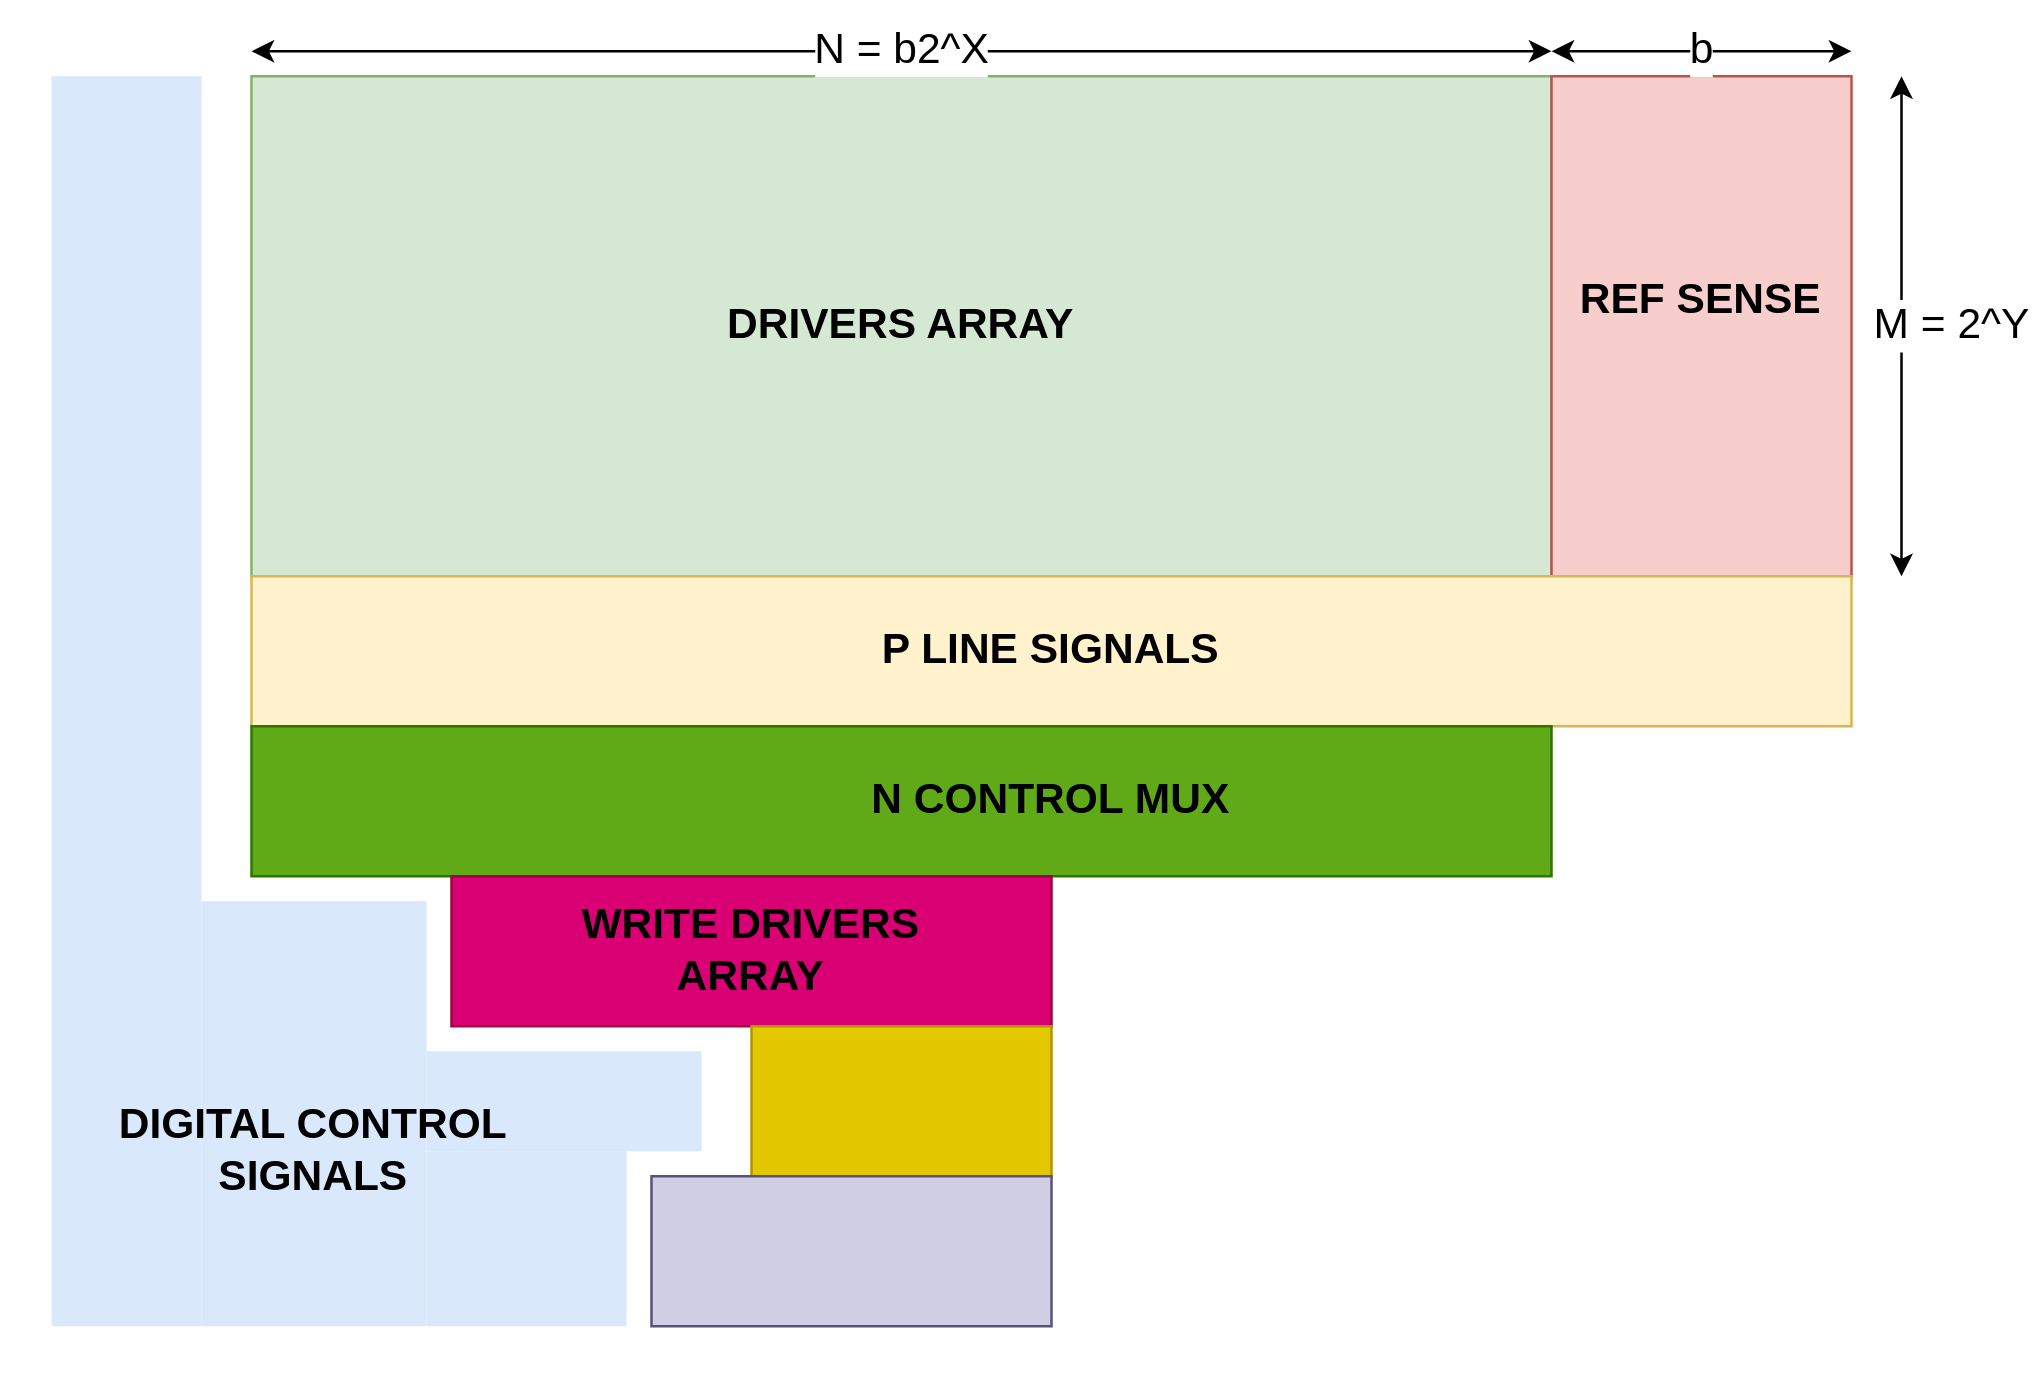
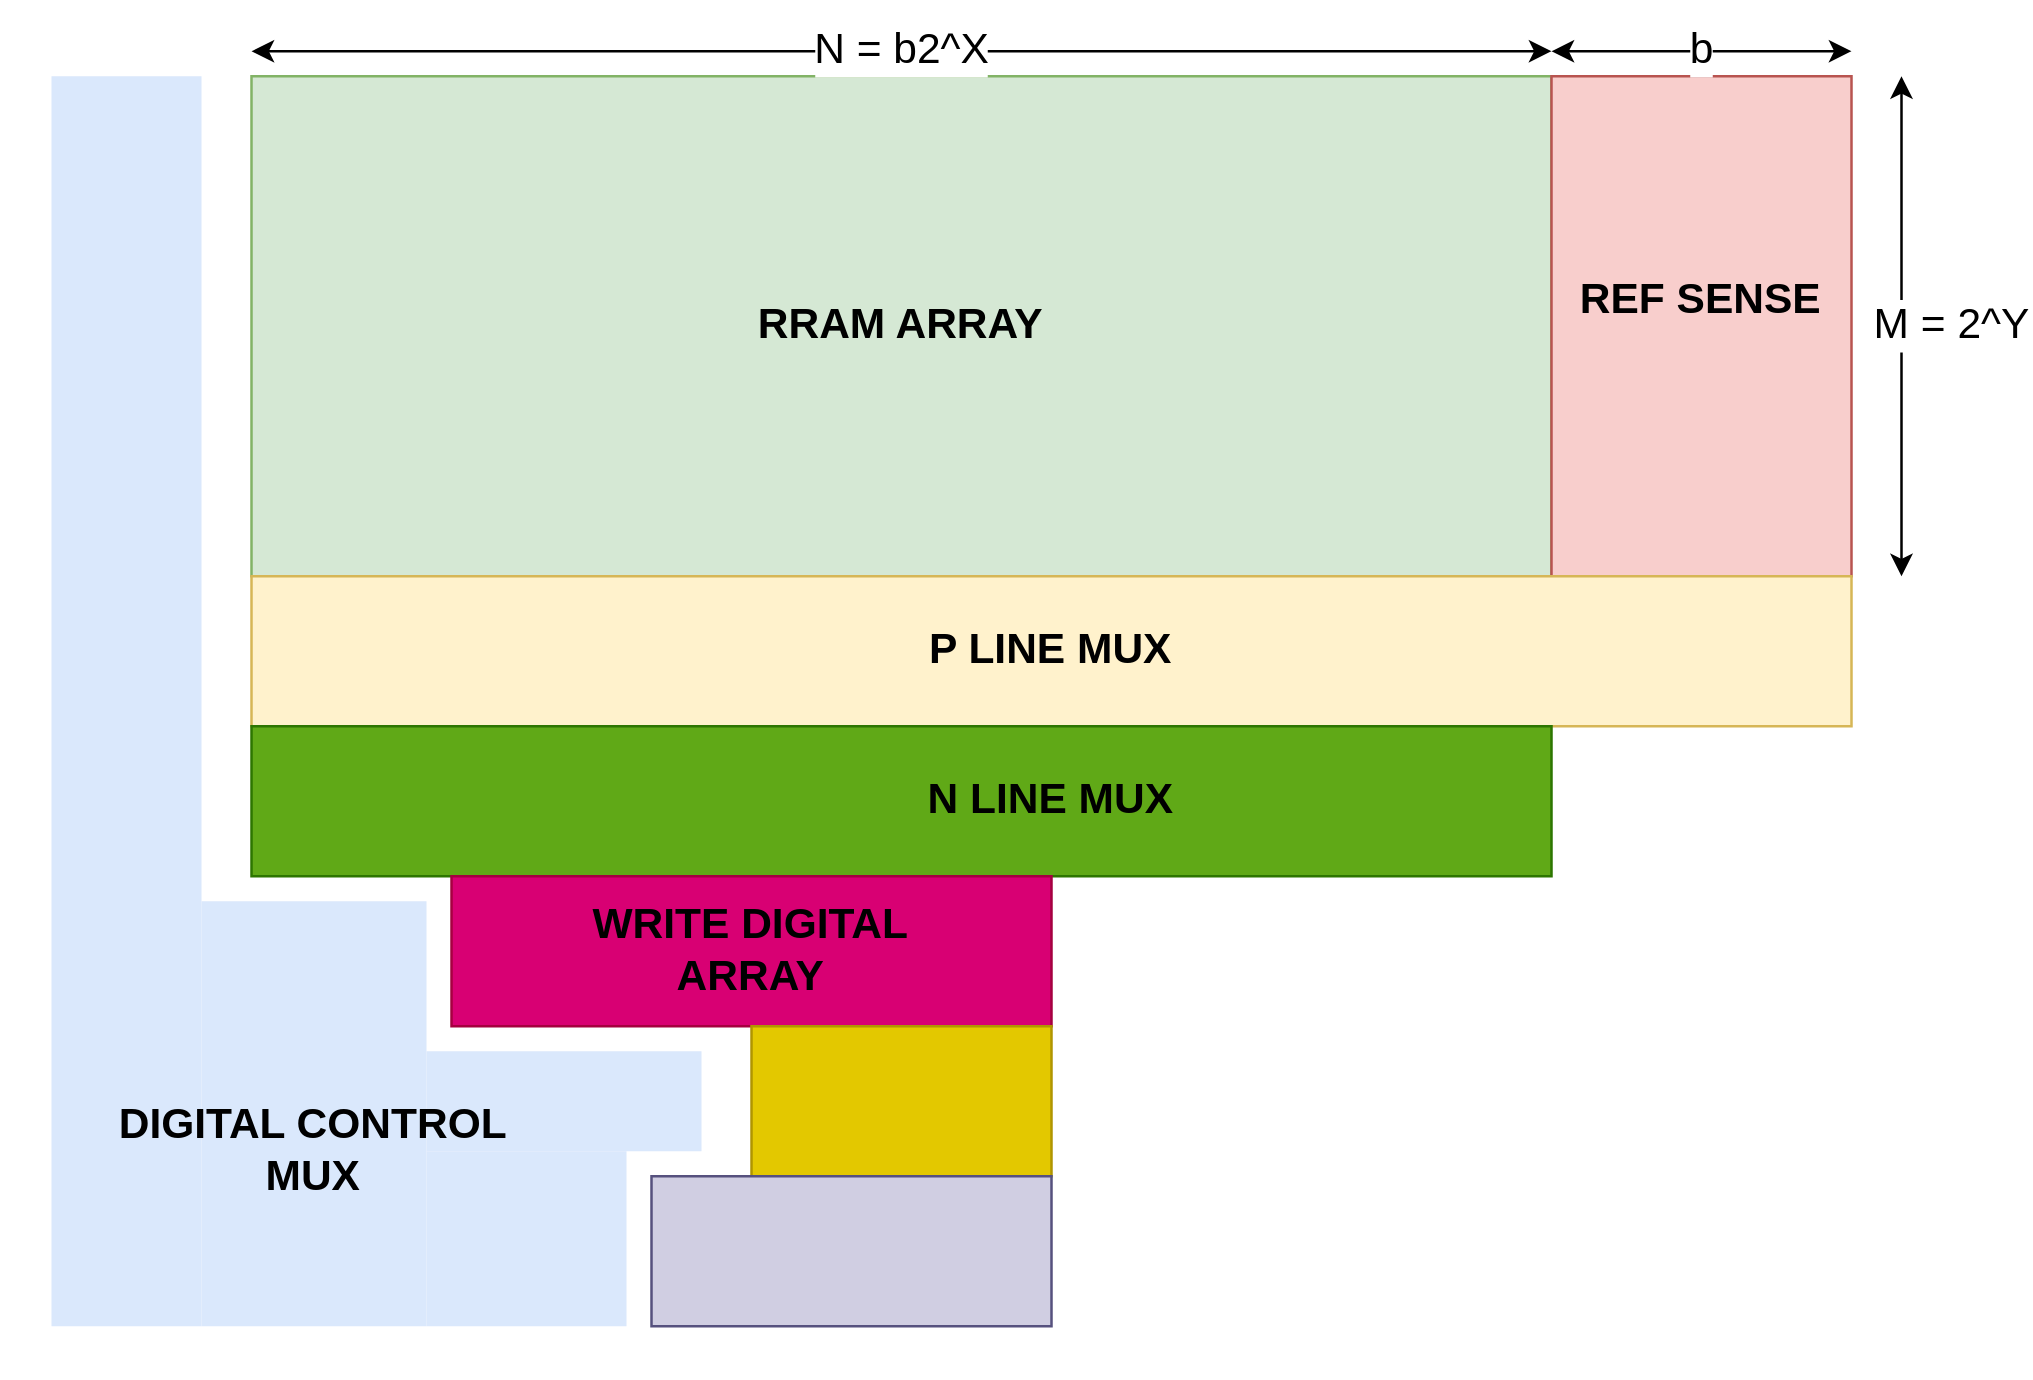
node "DRIVERS ARRAY": label "DRIVERS ARRAY" -> "RRAM ARRAY"
node "P LINE SIGNALS": label "P LINE SIGNALS" -> "P LINE MUX"
node "N CONTROL MUX": label "N CONTROL MUX" -> "N LINE MUX"
node "WRITE DRIVERS ARRAY": label "WRITE DRIVERS ARRAY" -> "WRITE DIGITAL ARRAY"
node "DIGITAL CONTROL SIGNALS": label "DIGITAL CONTROL SIGNALS" -> "DIGITAL CONTROL MUX"
